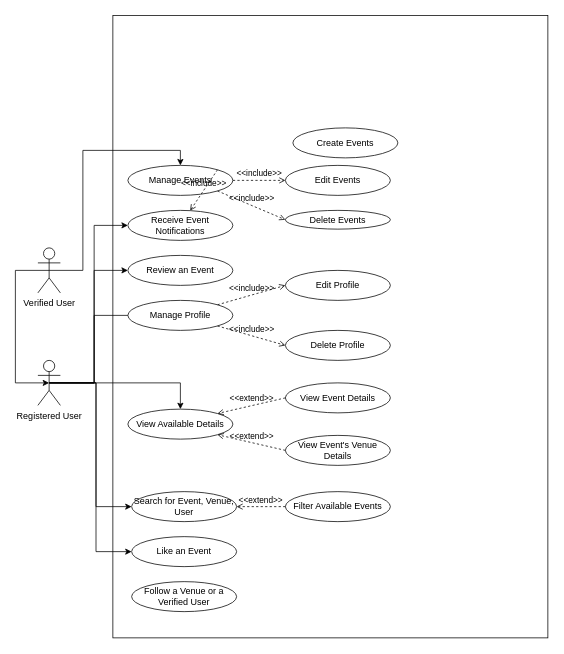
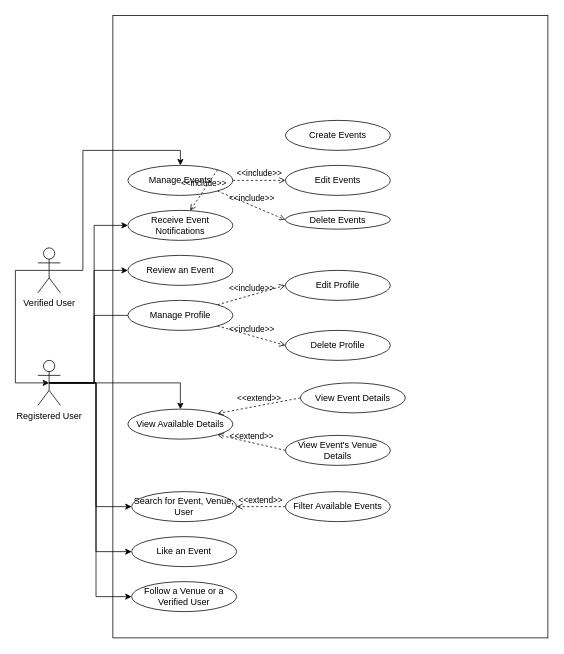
node "Create Events": moved (345, 143) -> (338, 135)
node "View Event Details": moved (338, 398) -> (353, 398)
edge "Registered User" -> "Follow a Venue or a Verified User": added
